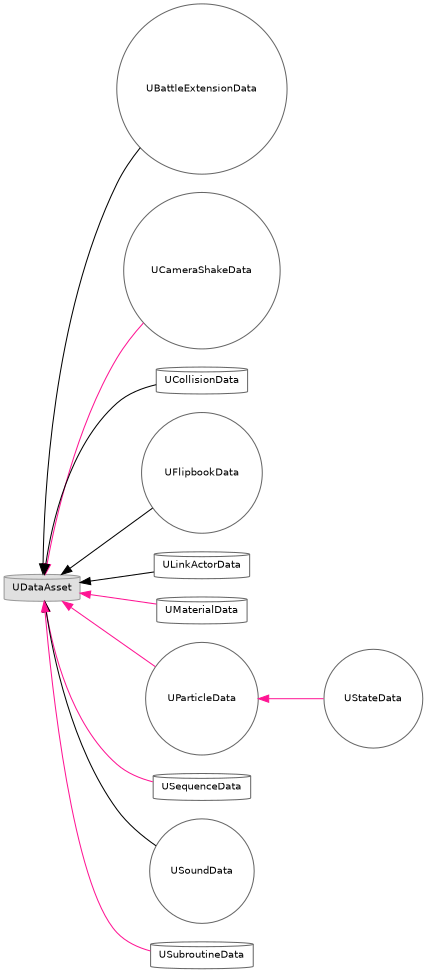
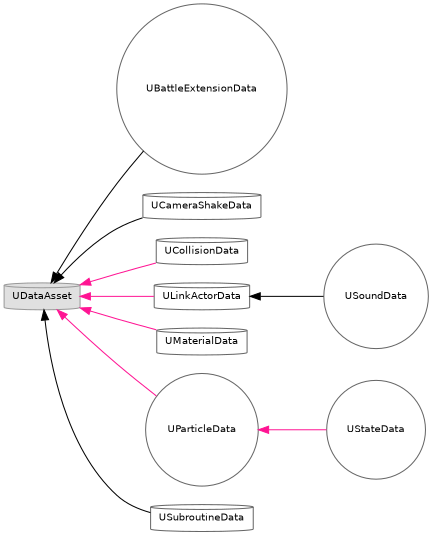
node "UCameraShakeData": shape circle -> cylinder
edge "UCameraShakeData" -> "UDataAsset": color deeppink -> black
edge "UCollisionData" -> "UDataAsset": color black -> deeppink
node "UFlipbookData": removed
edge "ULinkActorData" -> "UDataAsset": color black -> deeppink
edge "USoundData" -> "UDataAsset": now "USoundData" -> "ULinkActorData"
node "USequenceData": removed
edge "USubroutineData" -> "UDataAsset": color deeppink -> black
